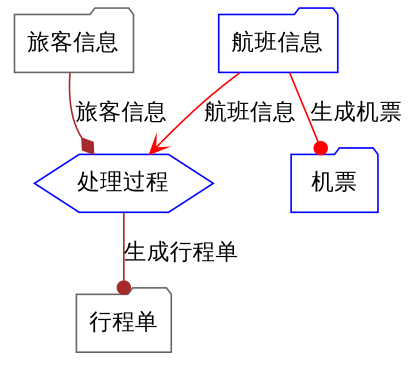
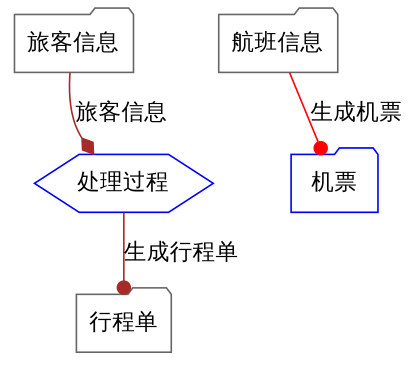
node "航班信息": color blue -> gray40
edge "航班信息" -> "处理过程": removed, label "航班信息"
